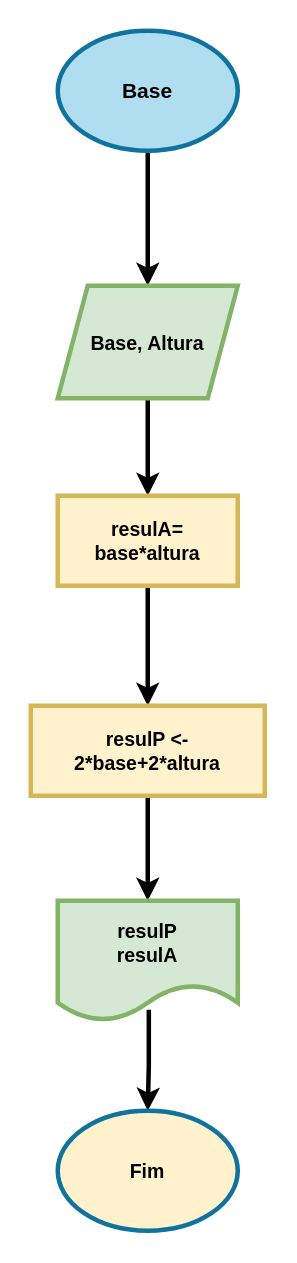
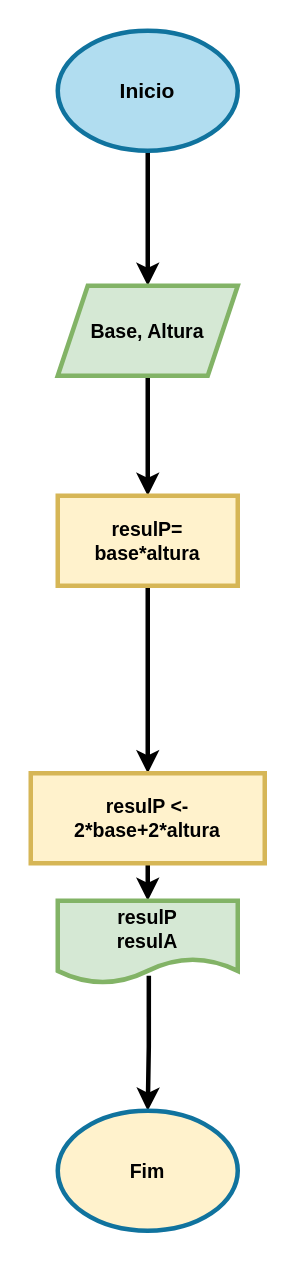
node "Base": label "Base" -> "Inicio"
node "Base, Altura": size 180x113 -> 180x90
node "resulA= base*altura": label "resulA= base*altura" -> "resulP= base*altura"
node "resulP <- 2*base+2*altura": moved (148, 751) -> (148, 818)
node "resulPresulA": size 180x120 -> 180x83
